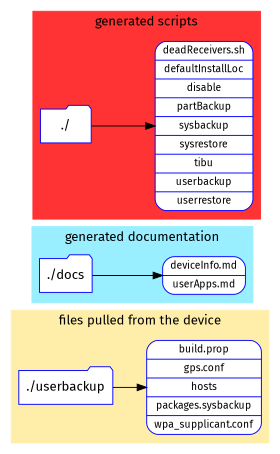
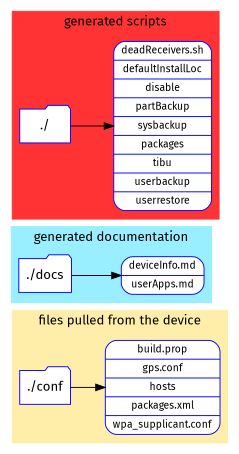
node "deadReceivers.sh": text "sysrestore" -> "packages"
node "./userbackup": label "./userbackup" -> "./conf"
node "build.prop": text "packages.sysbackup" -> "packages.xml"
